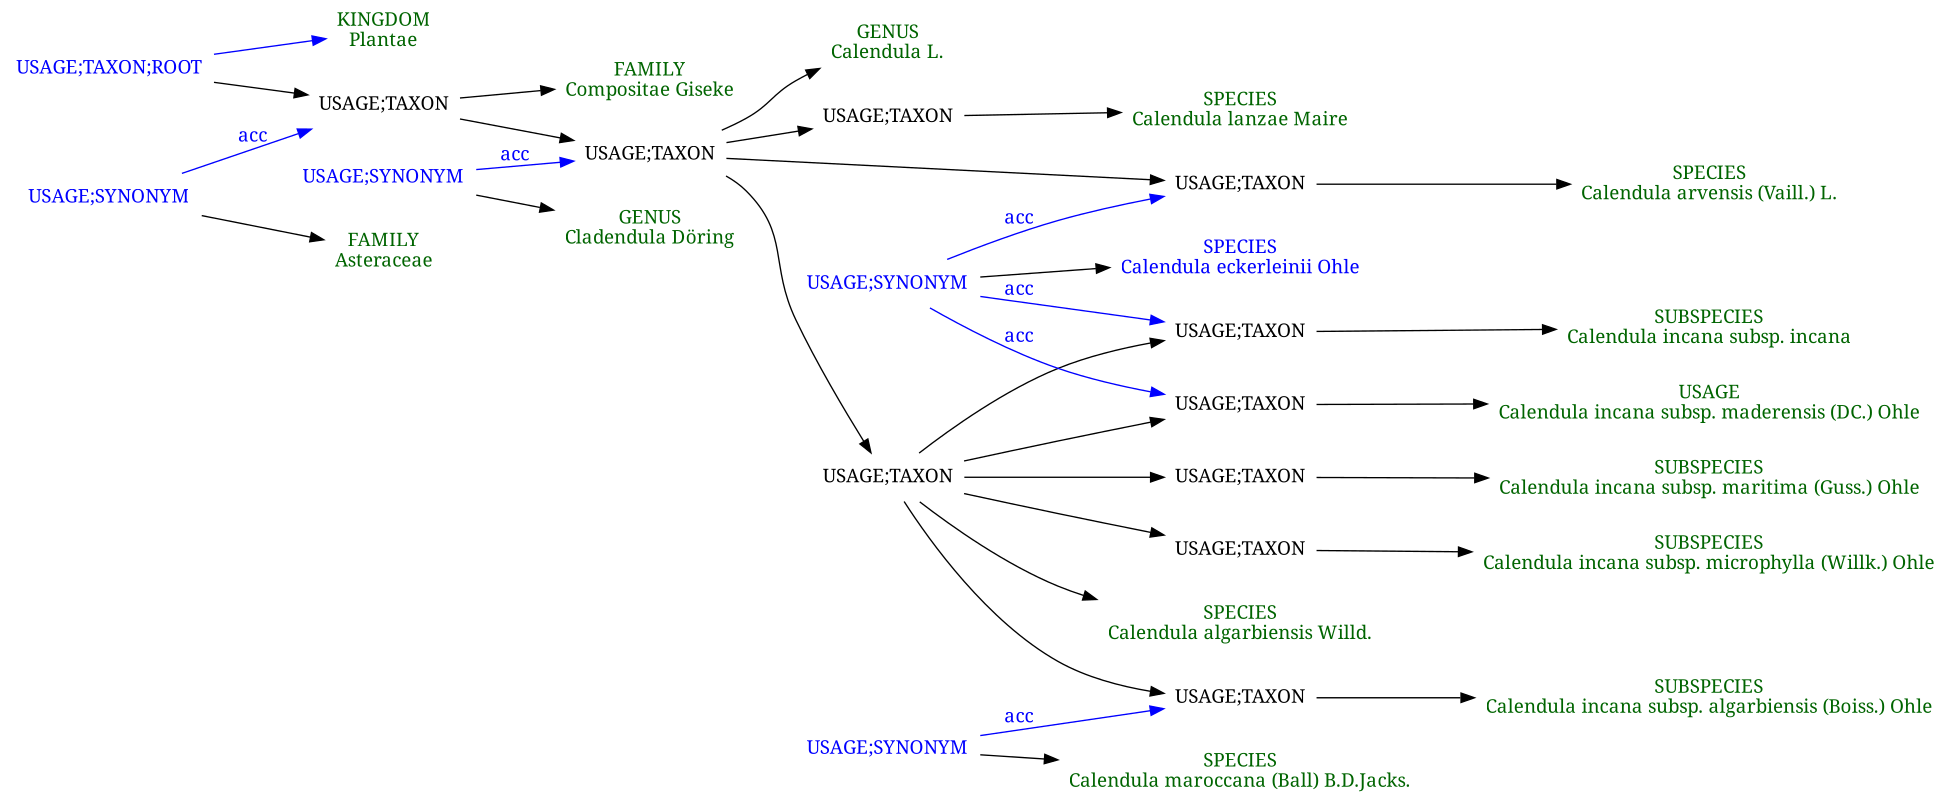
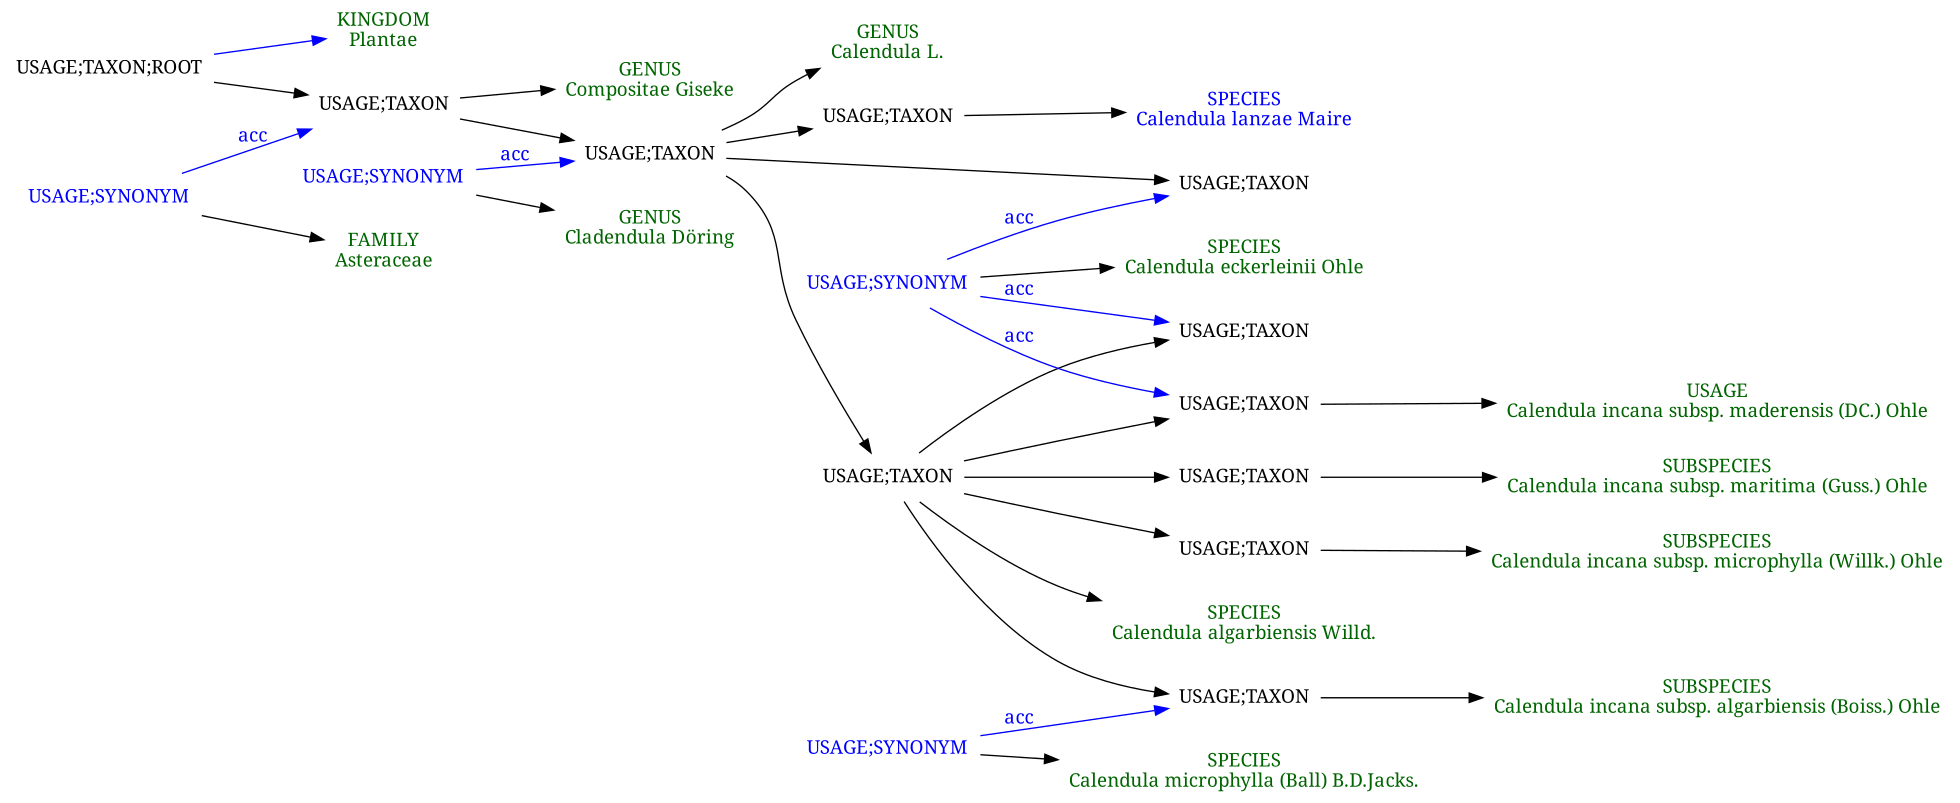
node "USAGE;TAXON;ROOT": fontcolor blue -> black
node "FAMILY Compositae Giseke": label "FAMILY Compositae Giseke" -> "GENUS Compositae Giseke"
node "SPECIES Calendula lanzae Maire": fontcolor darkgreen -> blue
node "SPECIES Calendula arvensis (Vaill.) L.": removed
node "SPECIES Calendula eckerleinii Ohle": fontcolor blue -> darkgreen
node "SUBSPECIES Calendula incana subsp. incana": removed
node "SPECIES Calendula maroccana (Ball) B.D.Jacks.": label "SPECIES Calendula maroccana (Ball) B.D.Jacks." -> "SPECIES Calendula microphylla (Ball) B.D.Jacks."
